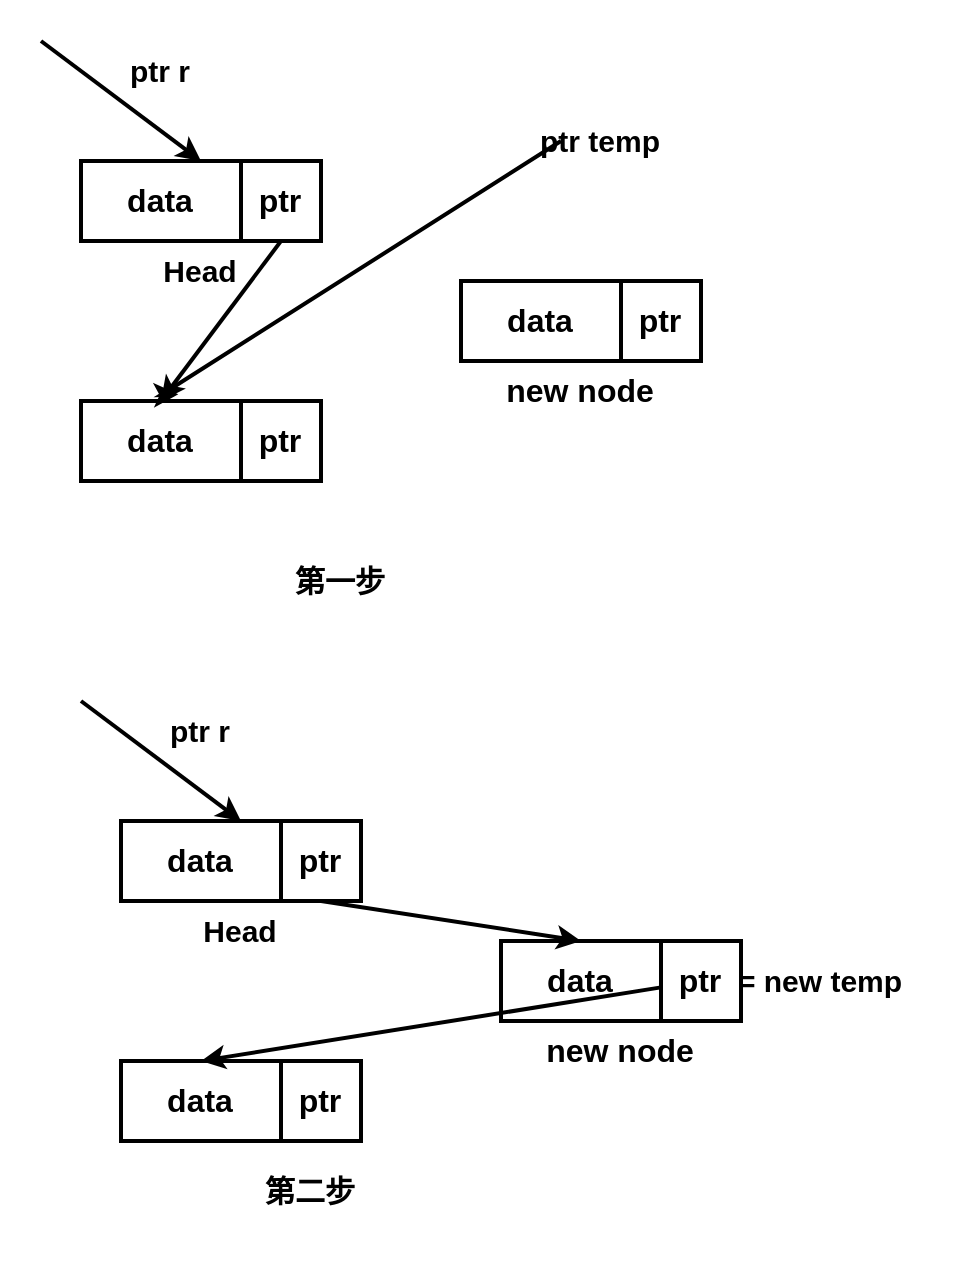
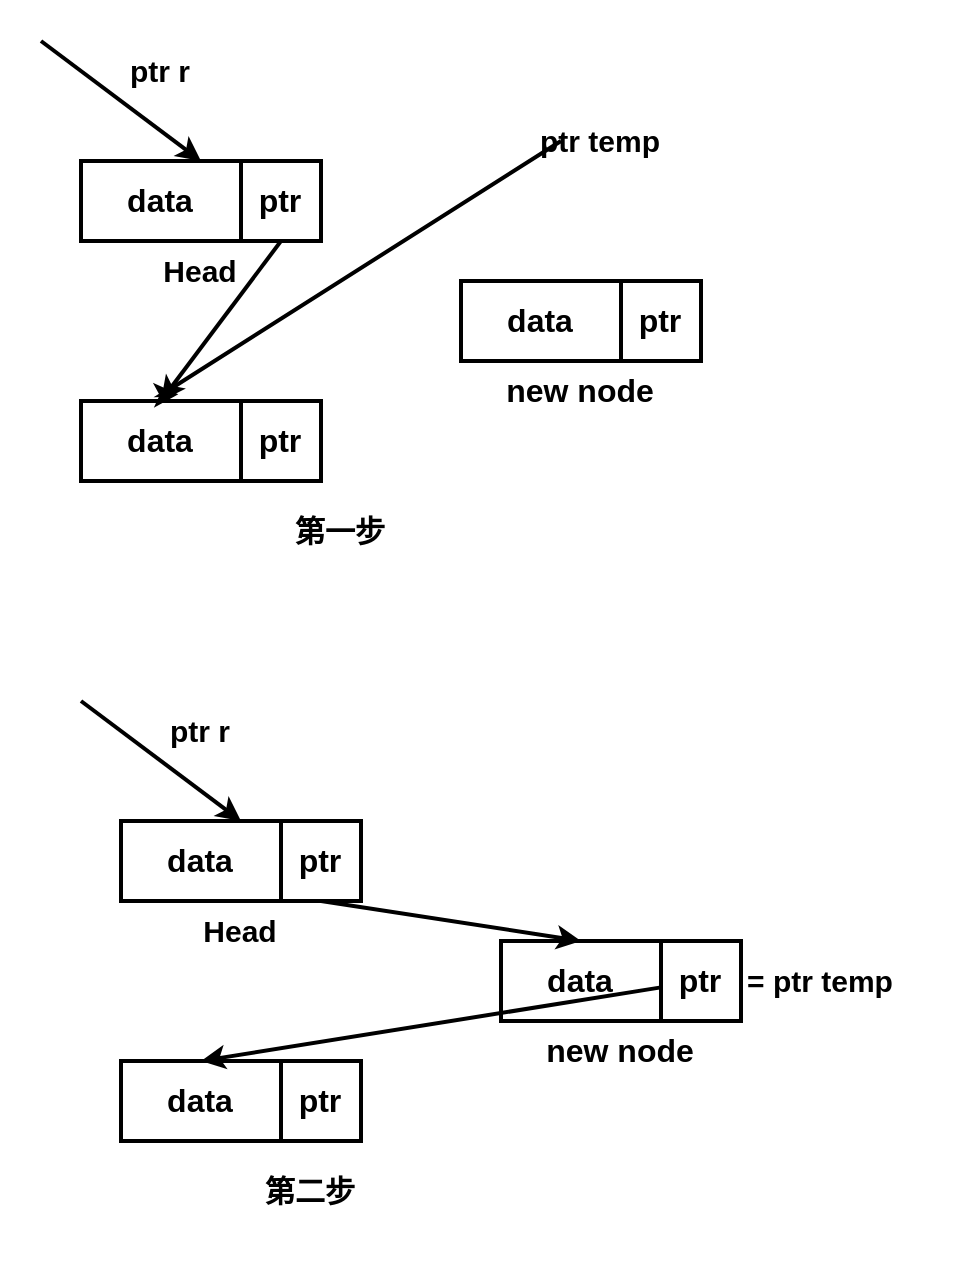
node "第一步": moved (341, 581) -> (341, 531)
node "= new temp": label "= new temp" -> "= ptr temp"
